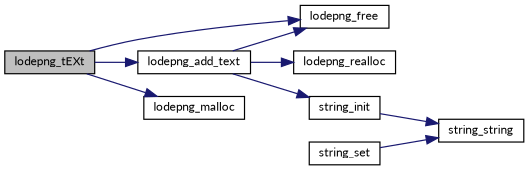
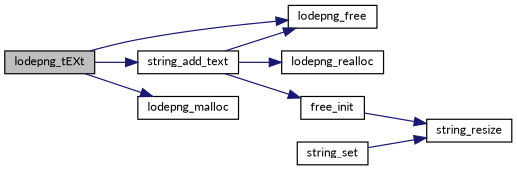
node "lodepng_add_text": label "lodepng_add_text" -> "string_add_text"
node "string_init": label "string_init" -> "free_init"
node "string_string": label "string_string" -> "string_resize"
